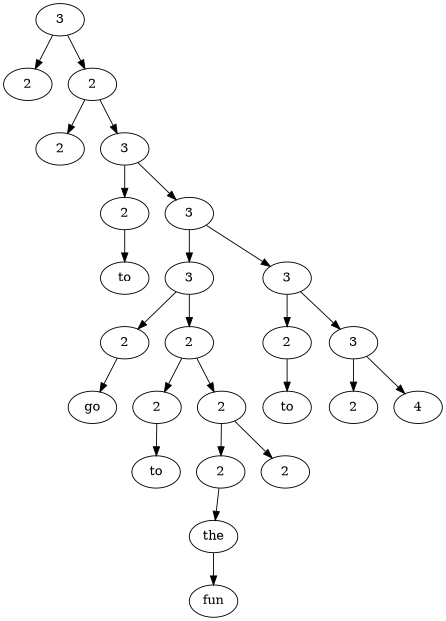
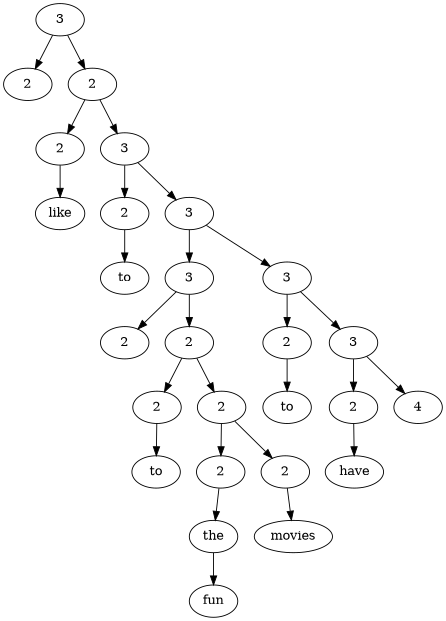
node "like": added
node "go": removed
node "have": added
node "movies": added
